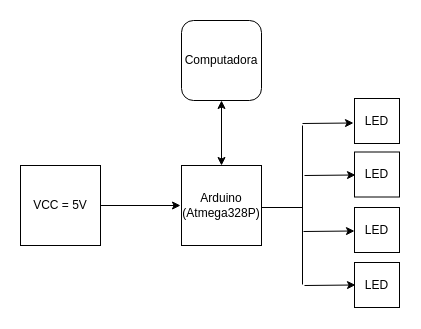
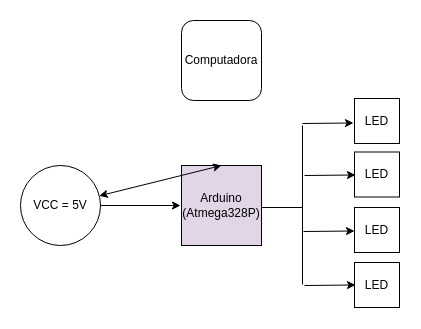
edge "Computadora" -- "Arduino (Atmega328P)": now "VCC = 5V" -- "Arduino (Atmega328P)"
node "VCC = 5V": shape rectangle -> ellipse
node "Arduino (Atmega328P)": fillcolor #ffffff -> #e1d5e7
